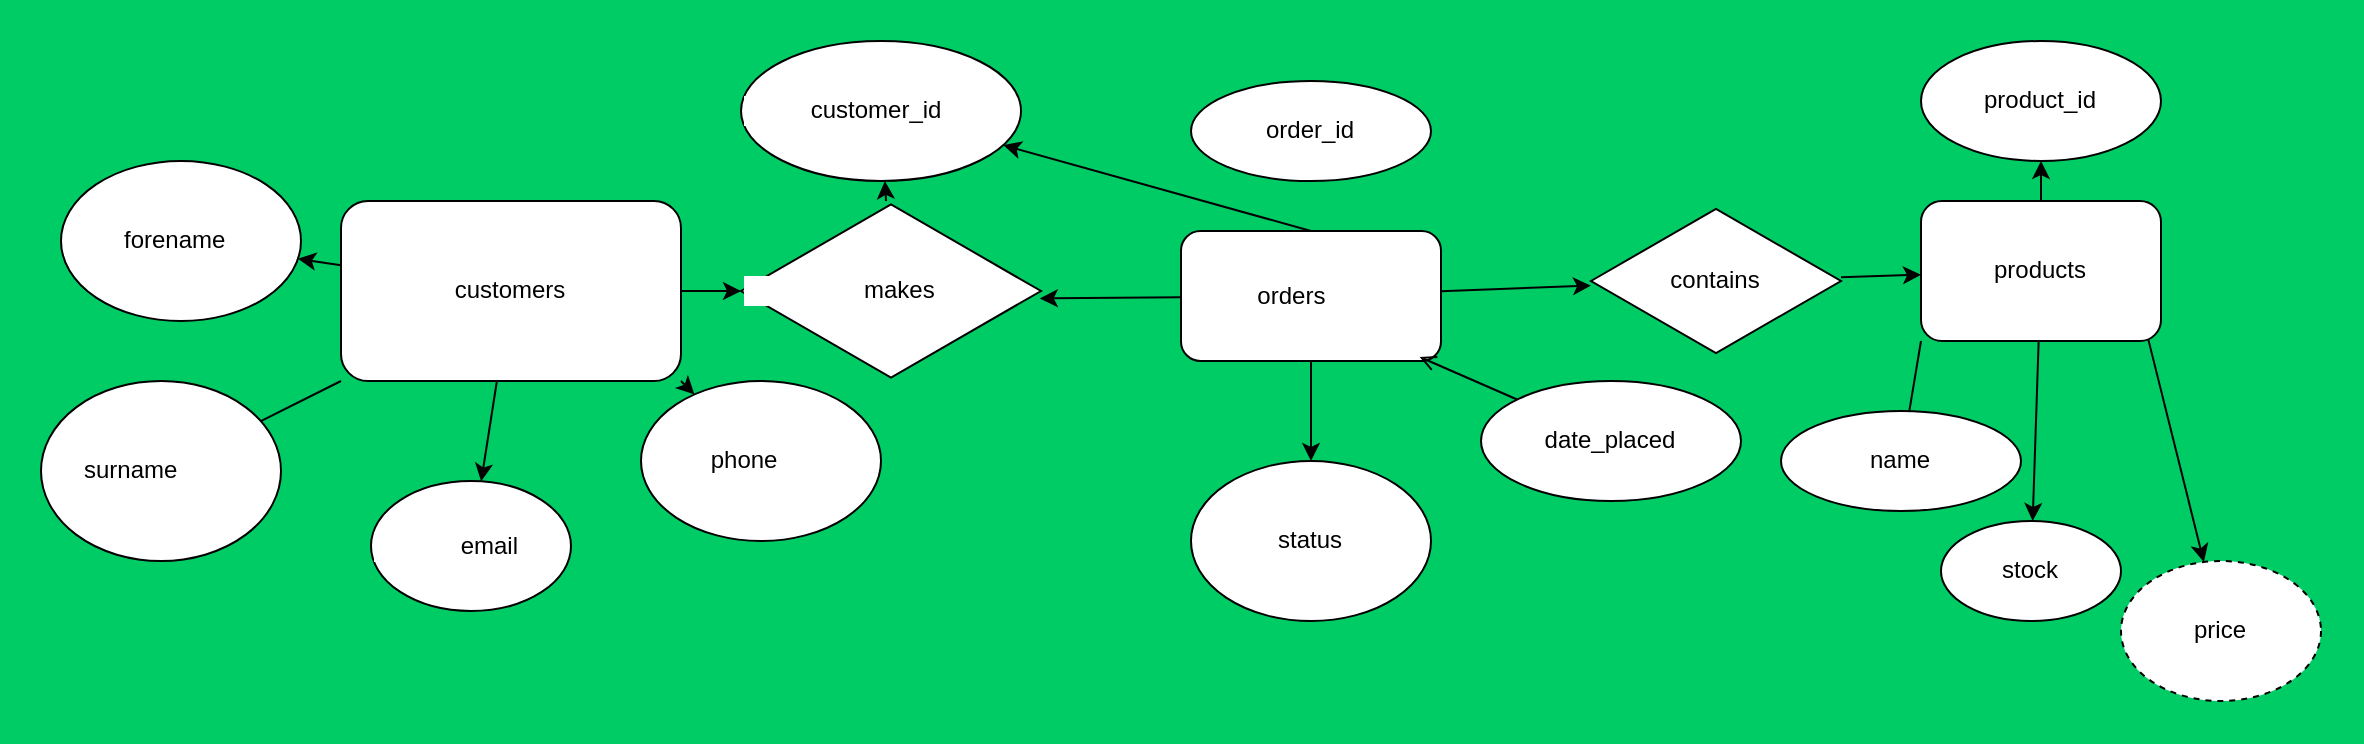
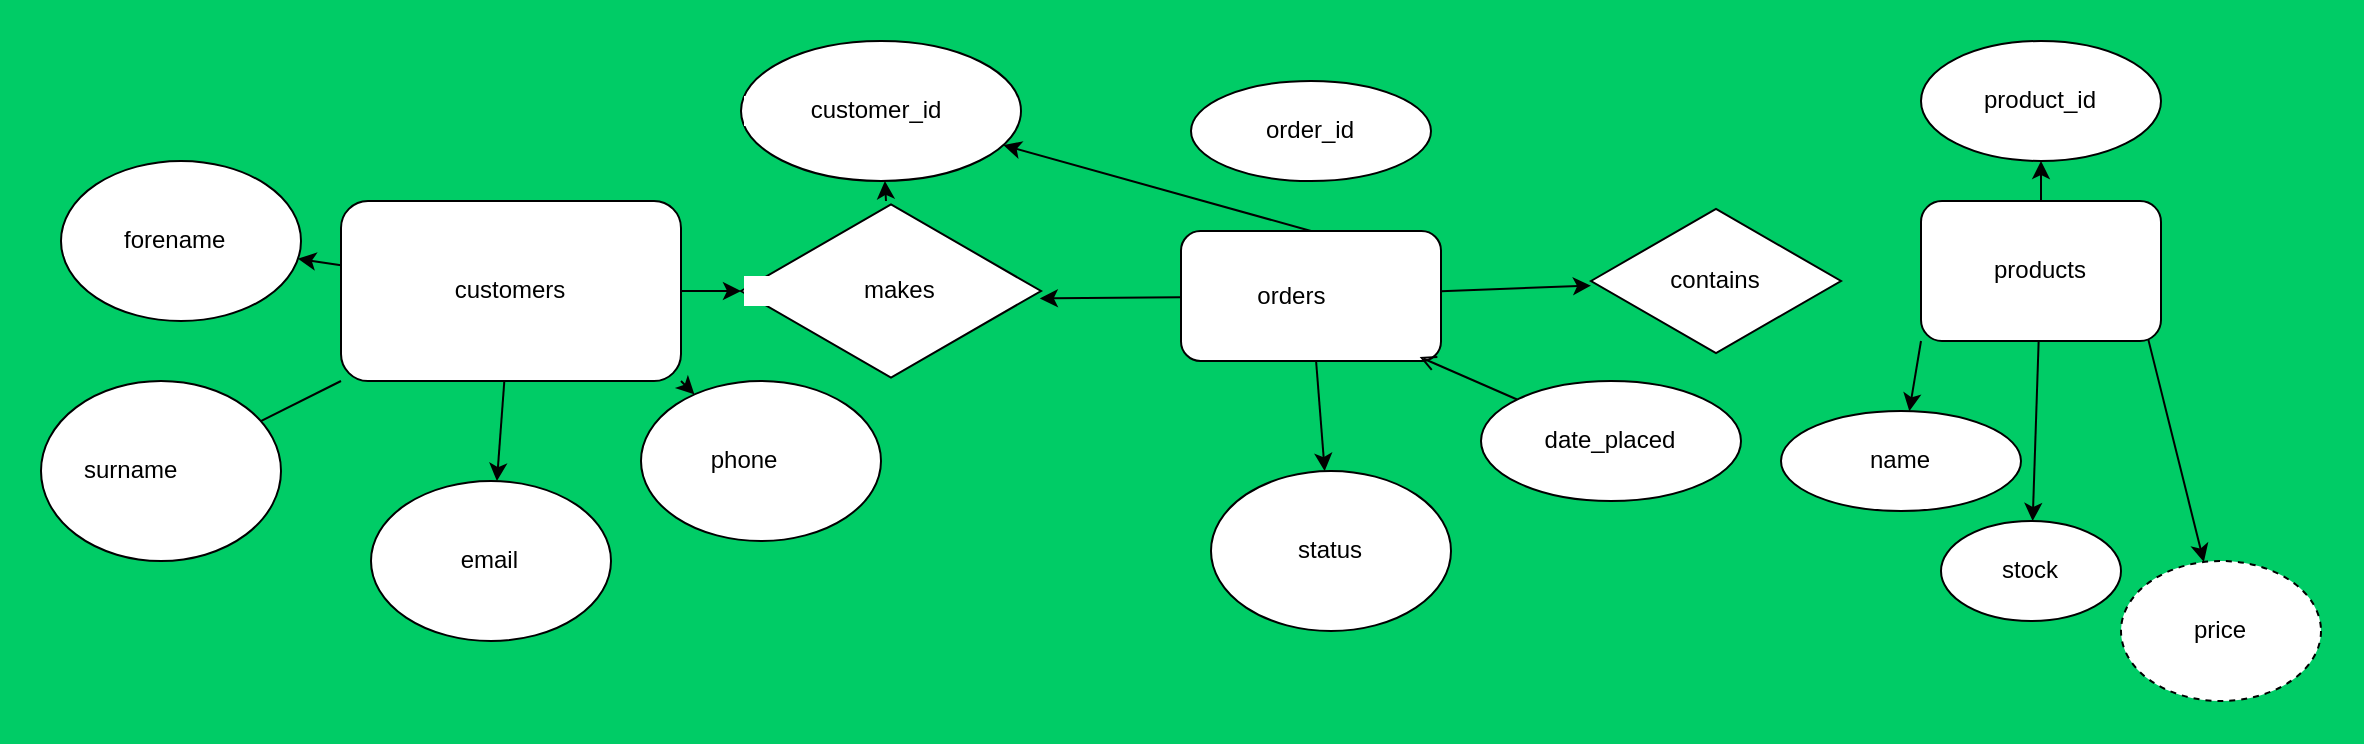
edge "contains" -> "products": removed
edge "products" -- "name": arrowhead none -> classic
node "status": moved (1311, 541) -> (1331, 551)
node "email": size 200x130 -> 240x160
